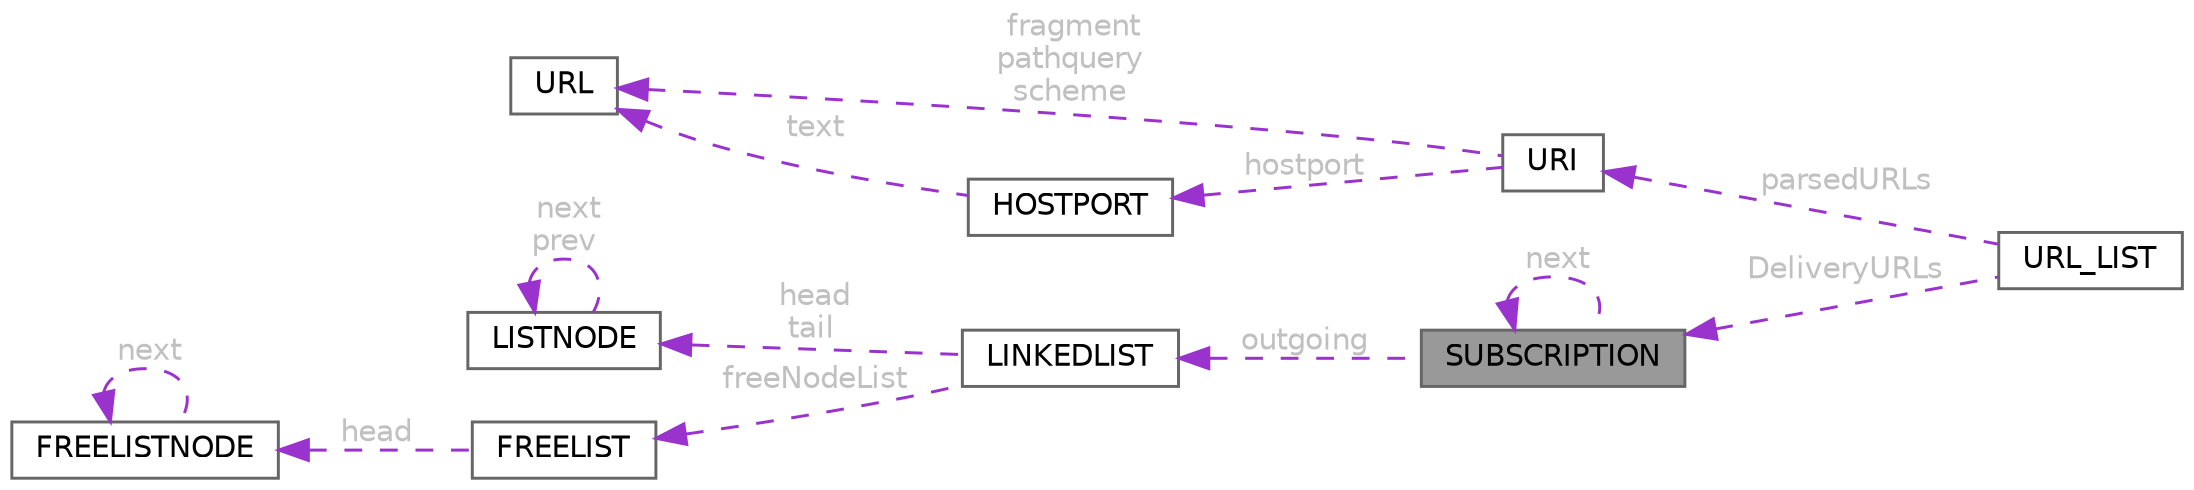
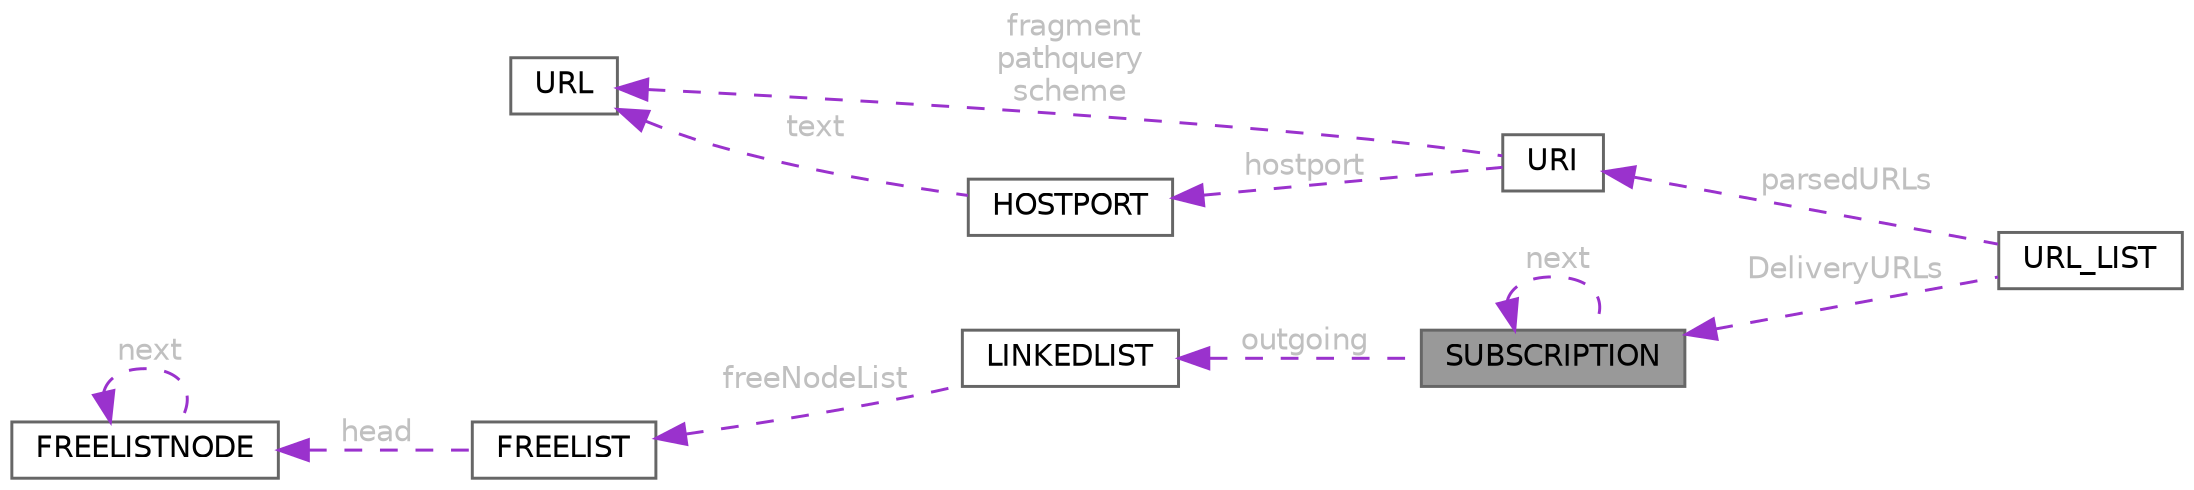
node "LISTNODE": removed
